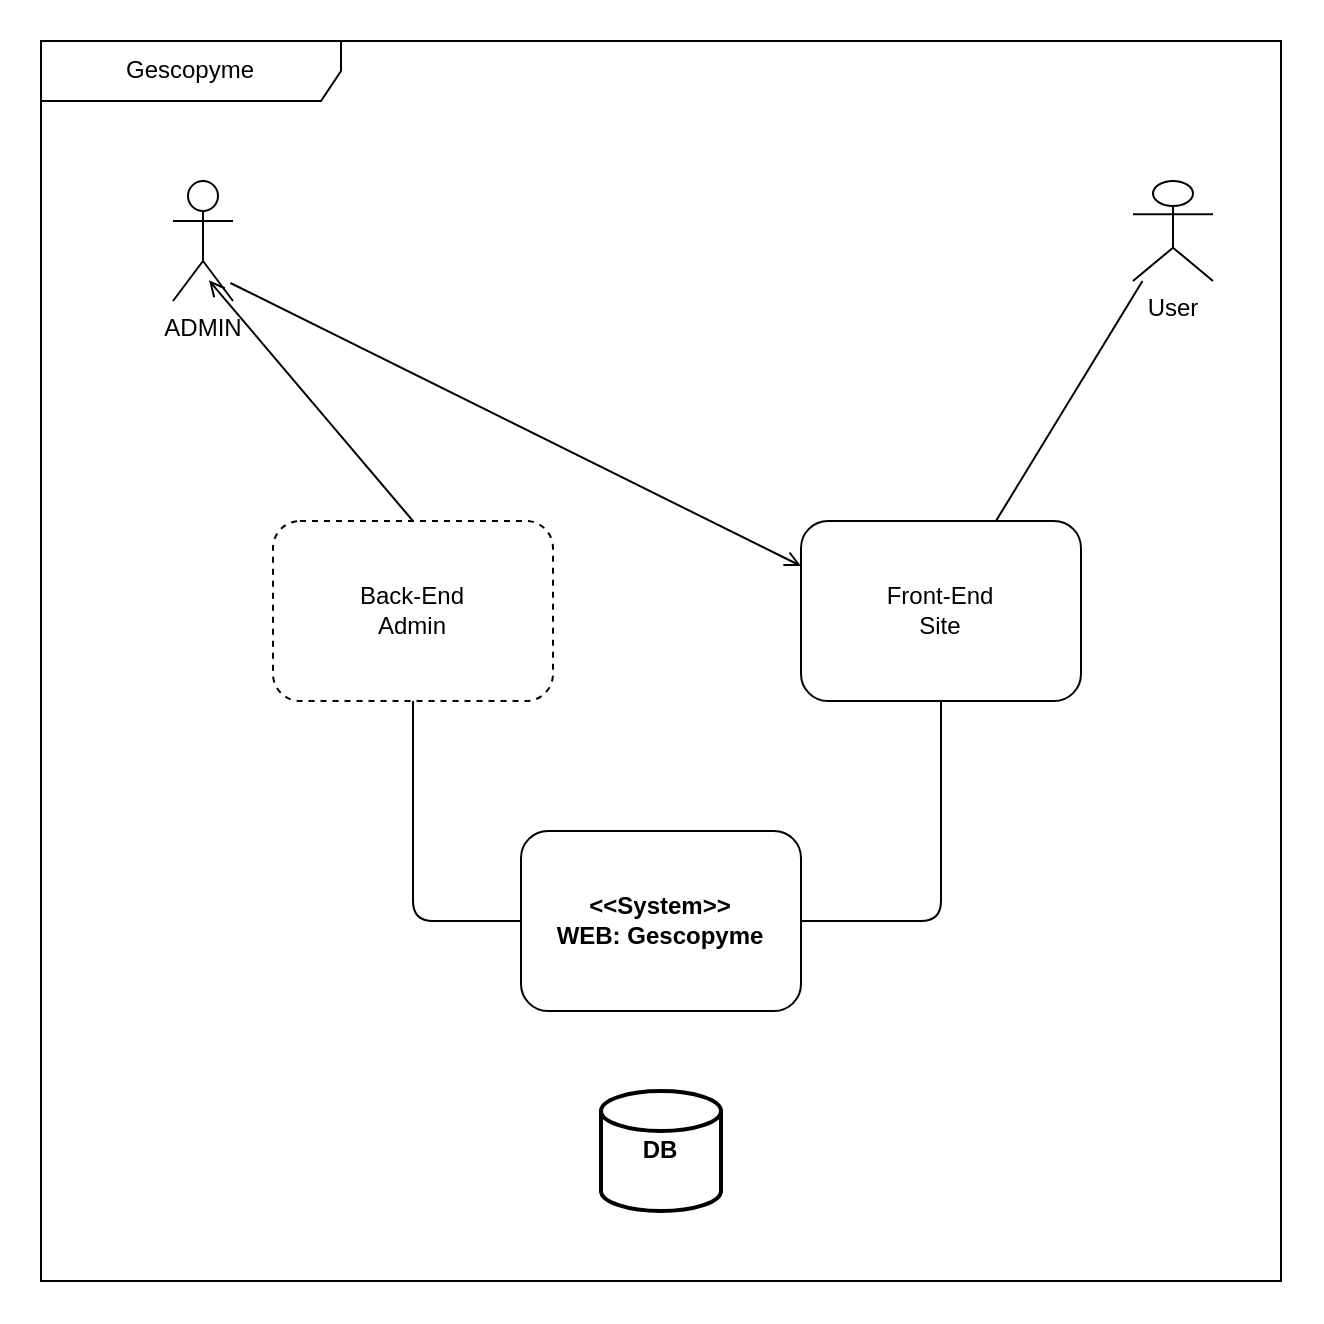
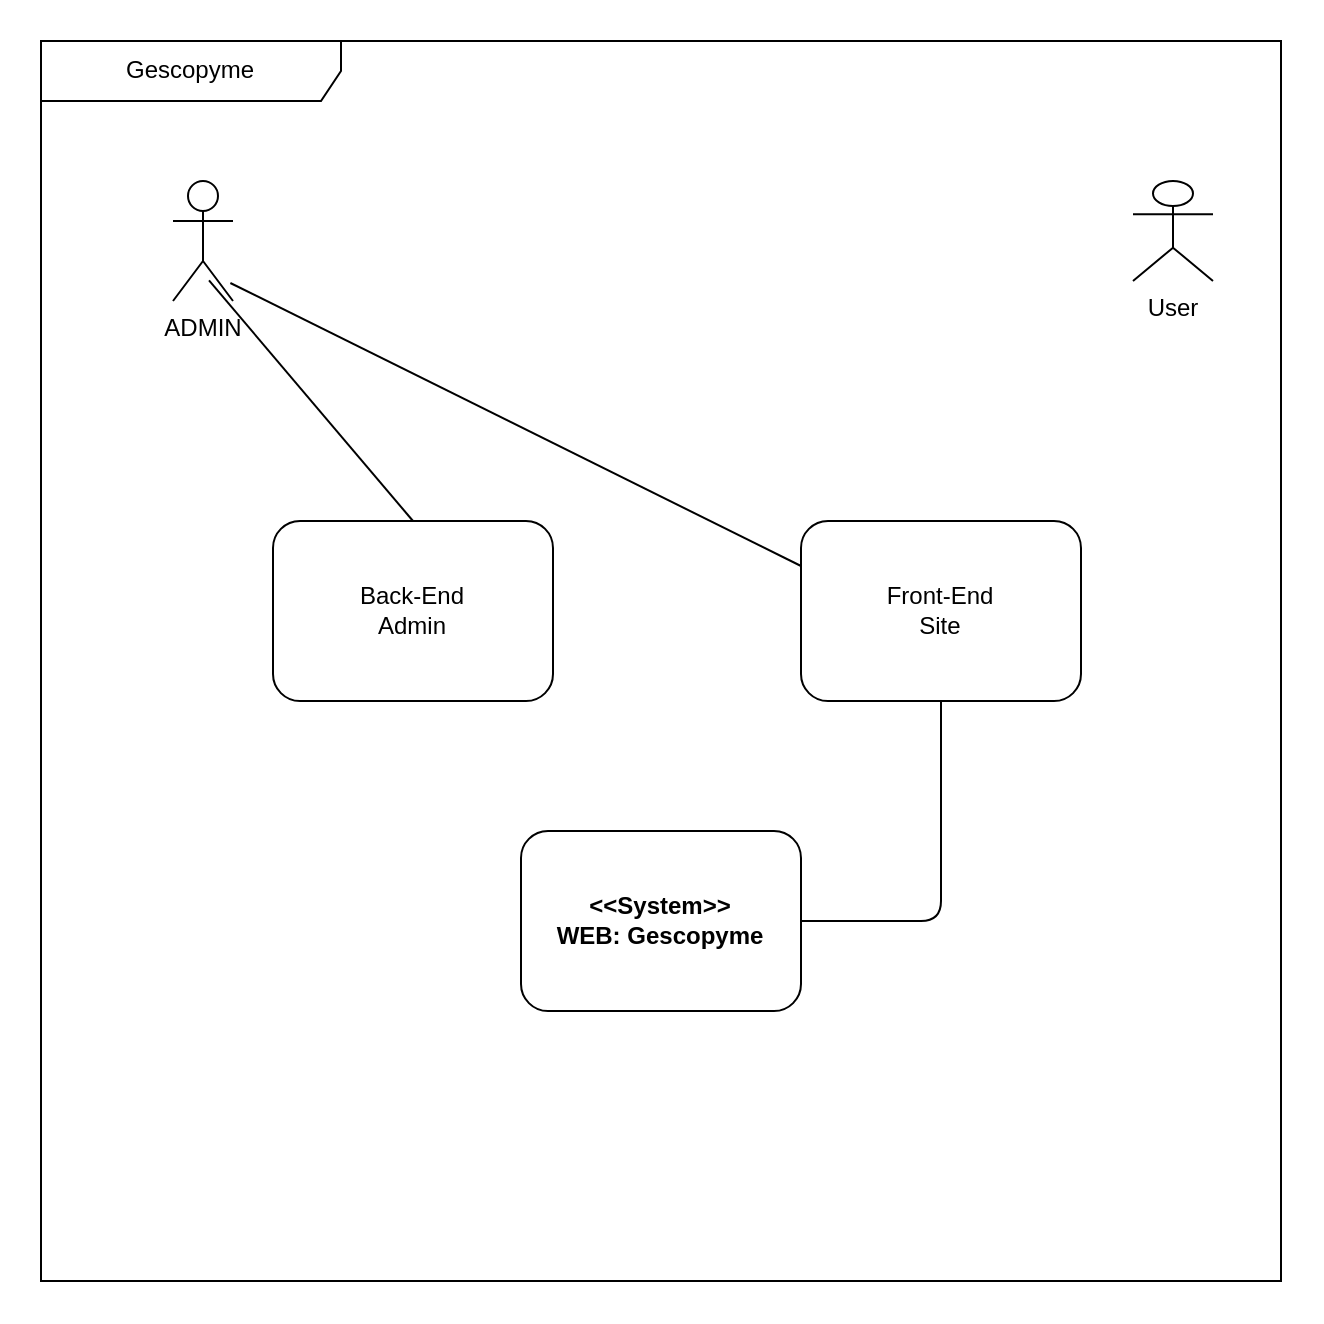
edge "Back-End Admin" -> "ADMIN": arrowhead open -> none
edge "User" -- "Front-End Site": removed
edge "ADMIN" -> "Front-End Site": arrowhead open -> none
node "Back-End Admin": style dashed -> solid
edge "Back-End Admin" -- "<<System>> WEB: Gescopyme": removed
node "DB": removed
